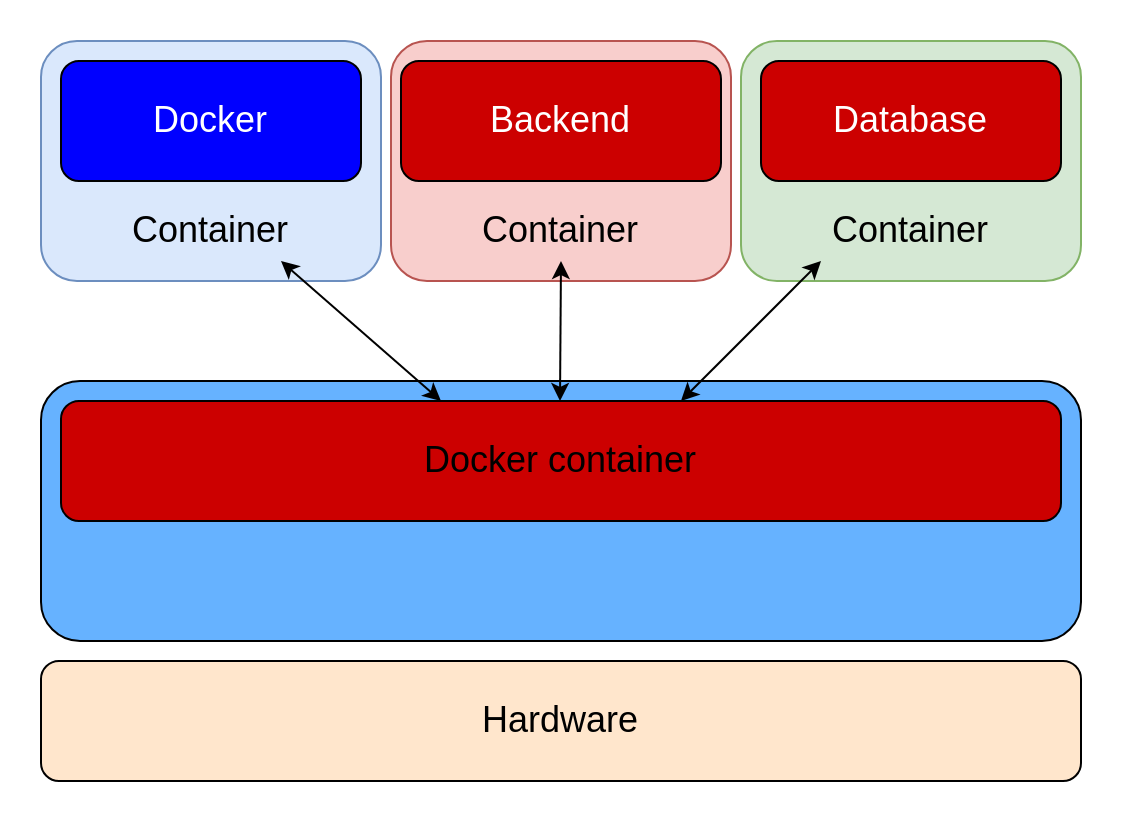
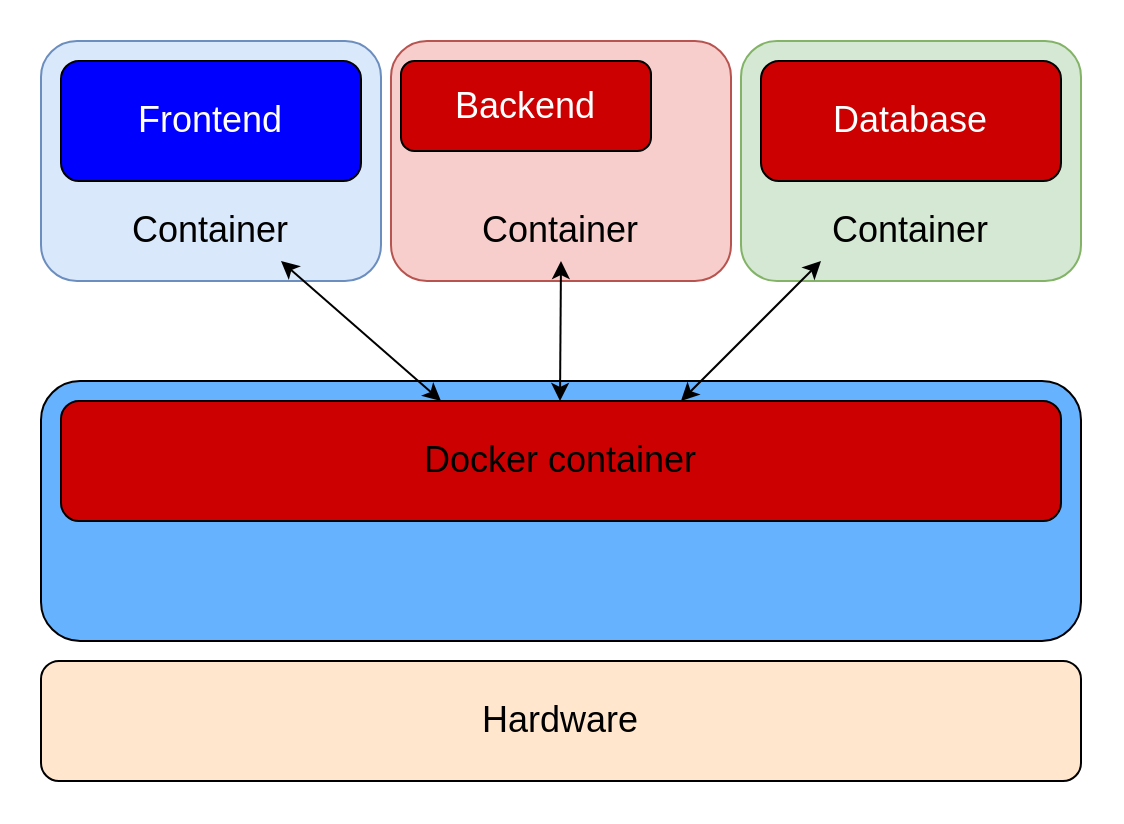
node "Docker": label "Docker" -> "Frontend"
node "Backend": size 320x120 -> 250x90
